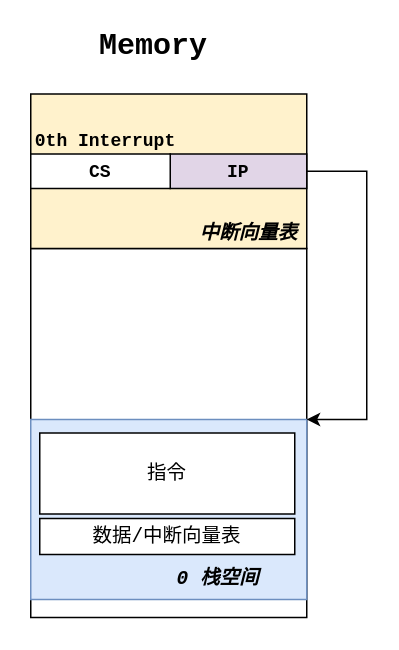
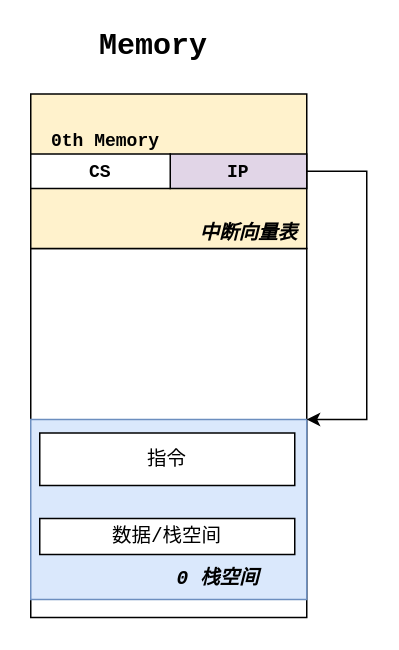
node "0th Interrupt": label "0th Interrupt" -> "0th Memory"
node "指令": size 255x81 -> 255x53
node "数据/中断向量表": label "数据/中断向量表" -> "数据/栈空间"
